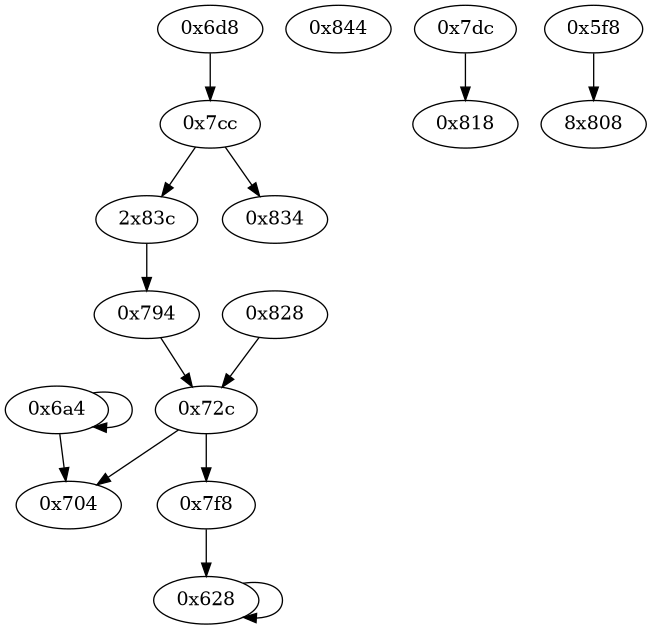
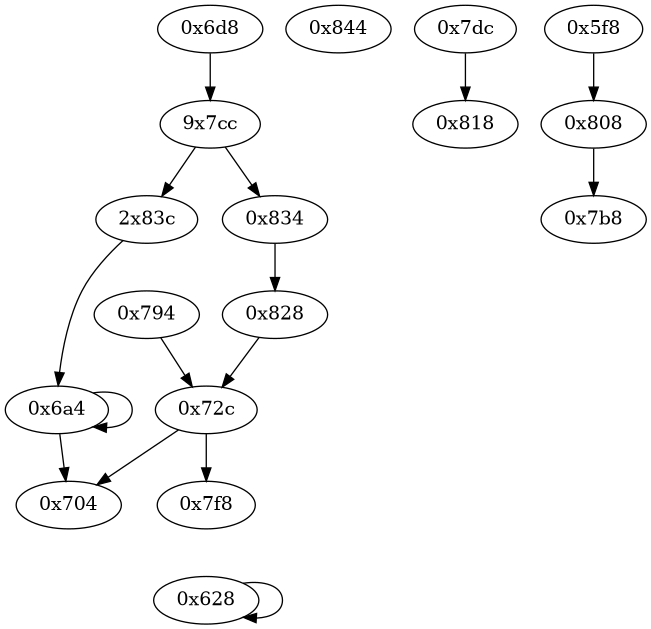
node "0x7cc": label "0x7cc" -> "9x7cc"
node "8x808": label "8x808" -> "0x808"
node "0x7b8": added
edge "2x83c" -> "0x794": now "2x83c" -> "0x6a4"
edge "0x834" -> "0x828": added
edge "0x7f8" -> "0x628": removed
